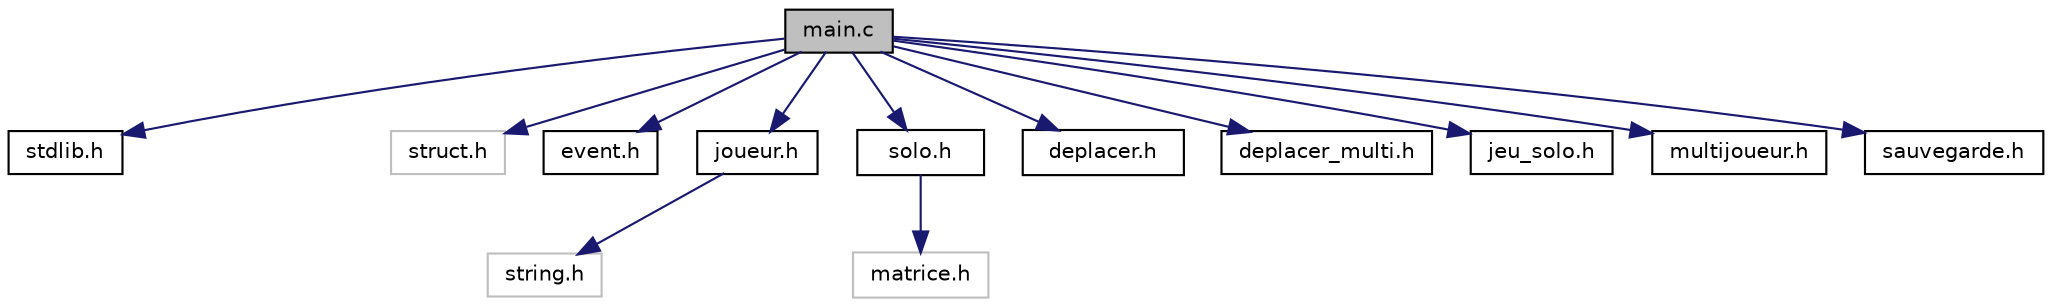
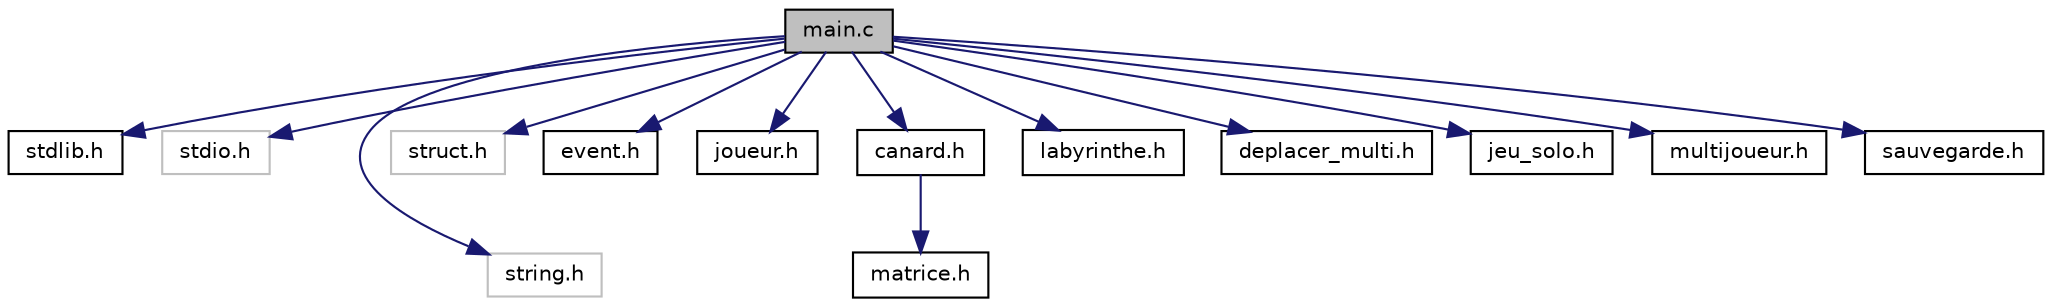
node "stdio.h": added
node "solo.h": label "solo.h" -> "canard.h"
node "deplacer.h": label "deplacer.h" -> "labyrinthe.h"
edge "joueur.h" -> "string.h": now "main.c" -> "string.h"
node "matrice.h": color grey75 -> black
